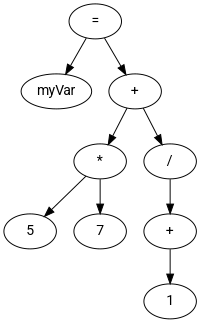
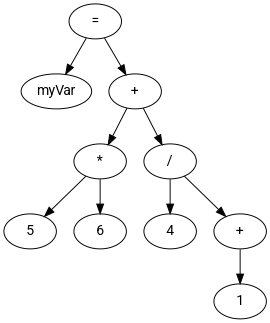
node "7": label "7" -> "6"
node "4": added
